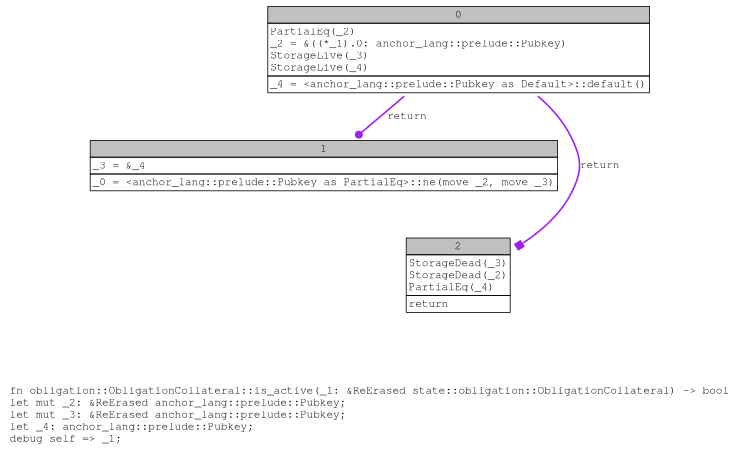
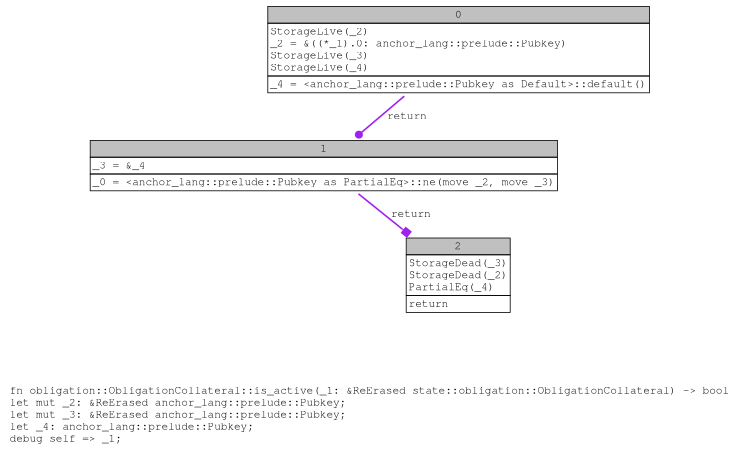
node "0": text "PartialEq(_2)" -> "StorageLive(_2)"
edge "0" -> "2": now "1" -> "2"
